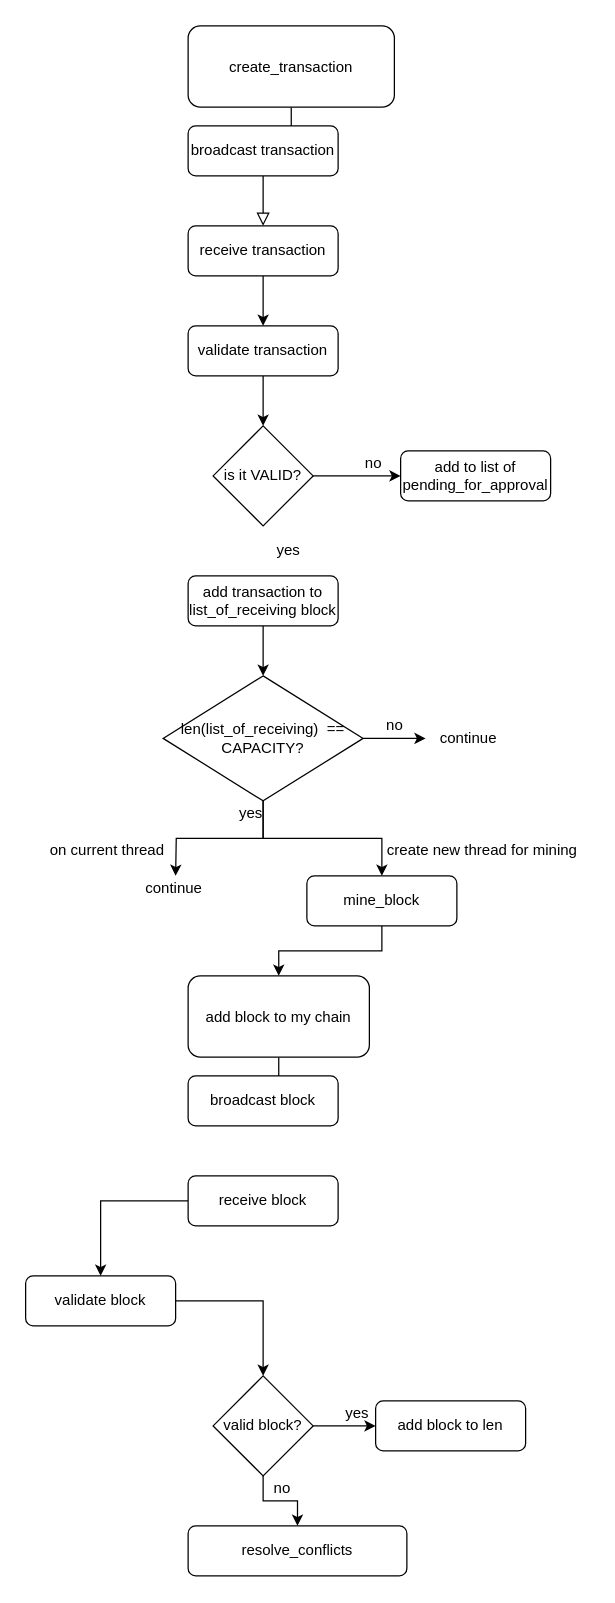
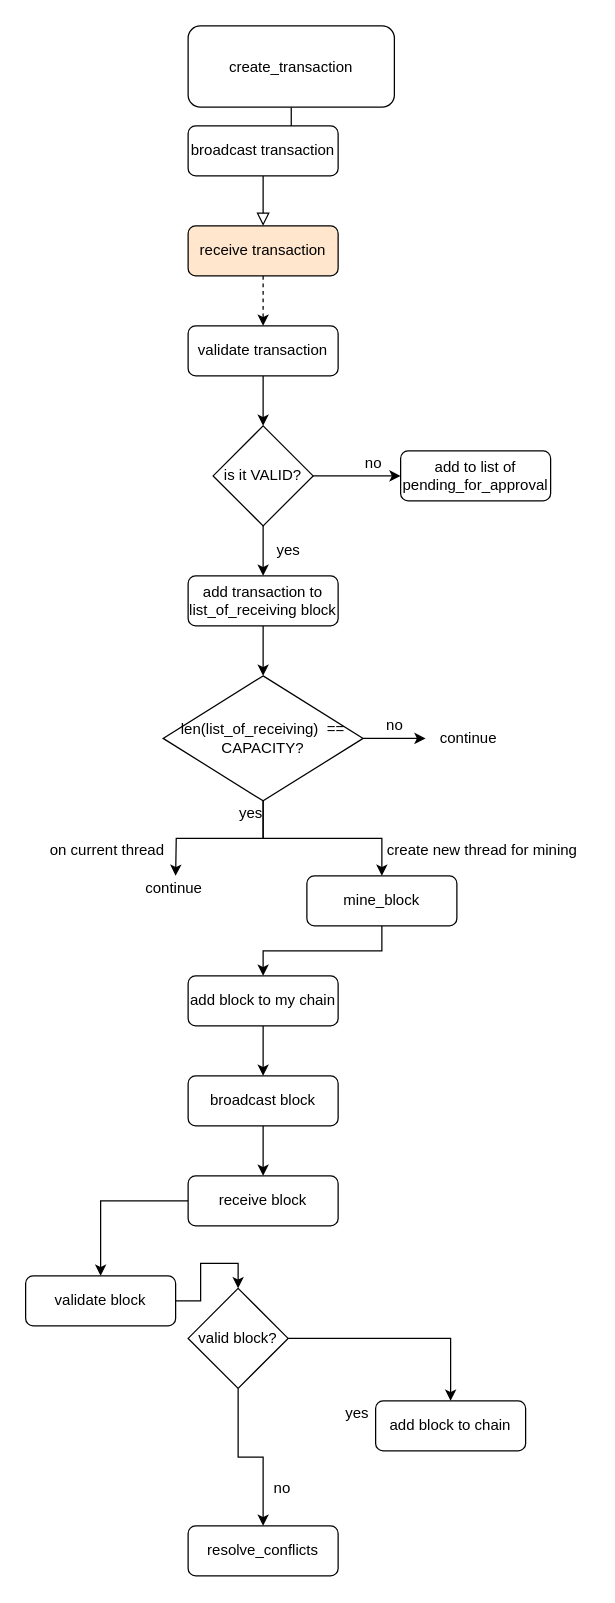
node "receive transaction": fillcolor #ffffff -> #ffe6cc
edge "receive transaction" -> "validate transaction": style solid -> dashed
edge "is it VALID?" -> "add transaction to list_of_receiving block": added
node "add block to my chain": size 181x81 -> 150x50
edge "broadcast block" -> "receive block": added
node "valid block?": moved (263, 1426) -> (238, 1338)
node "add block to len": label "add block to len" -> "add block to chain"
node "resolve_conflicts": size 219x50 -> 150x50
